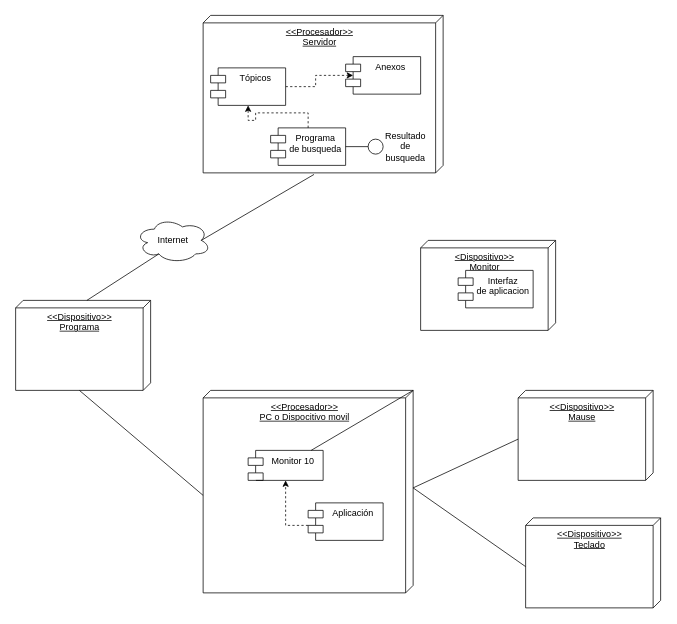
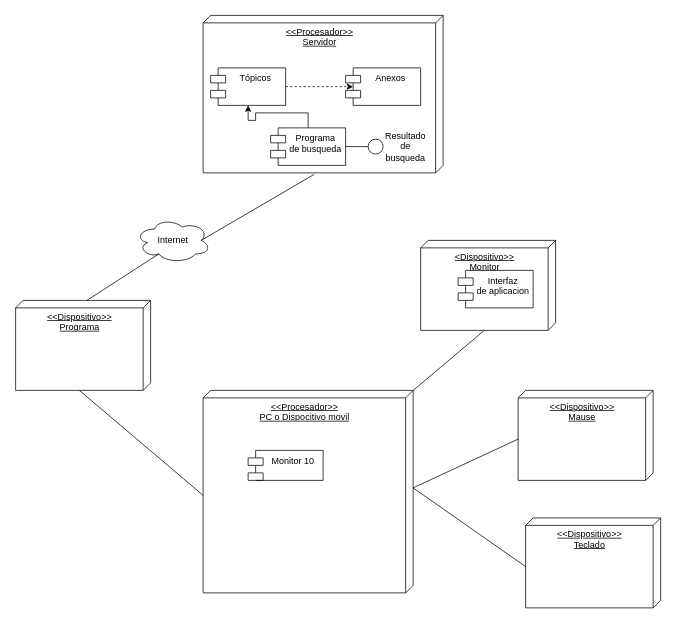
node "Anexos": moved (383, 75) -> (383, 87)
edge "Programa de busqueda" -> "Tópicos": style dashed -> solid
edge "Monitor 10" -- "<<Procesador>> PC o Dispocitivo movil": now "<Dispositivo>> Monitor" -- "<<Procesador>> PC o Dispocitivo movil"
edge "Aplicación" -> "Monitor 10": removed
node "Aplicación": removed
